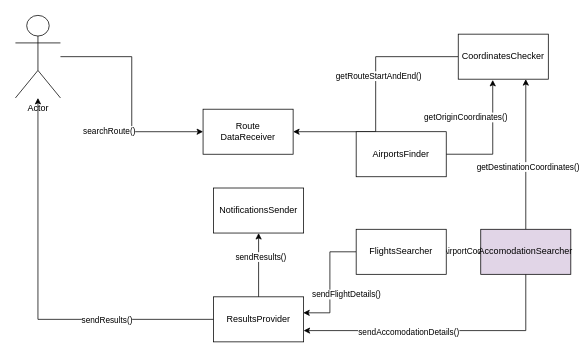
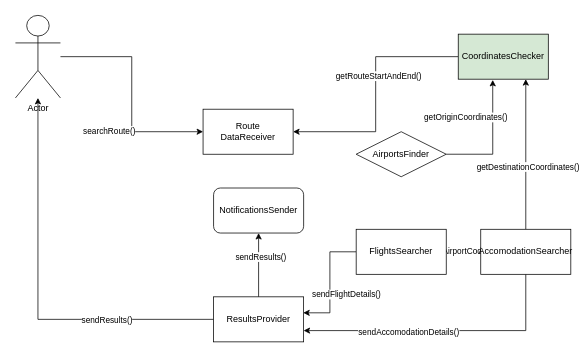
node "CoordinatesChecker": fillcolor #ffffff -> #d5e8d4
node "AirportsFinder": shape rectangle -> diamond
node "NotificationsSender": shape rectangle -> rounded rectangle
node "AccomodationSearcher": fillcolor #e1d5e7 -> #ffffff
